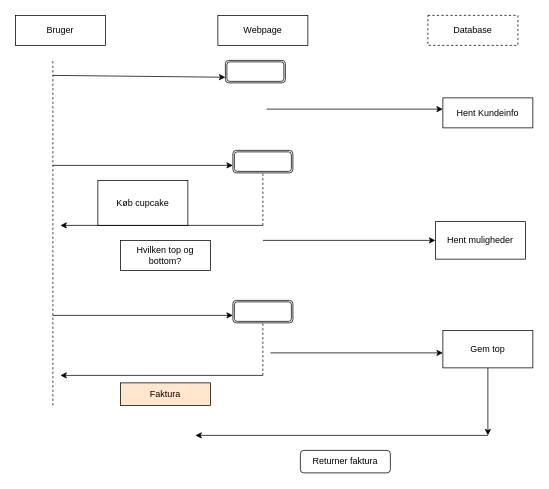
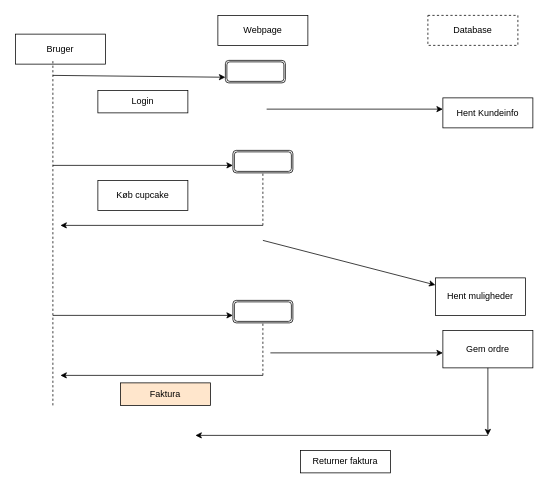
node "Bruger": moved (60, 30) -> (60, 49)
node "Login": added
node "Køb cupcake": size 90x45 -> 90x30
node "Hent muligheder": moved (480, 240) -> (480, 297)
node "Hvilken top og bottom?": removed
node "Gem top": label "Gem top" -> "Gem ordre"
node "Returner faktura": shape rounded rectangle -> rectangle
